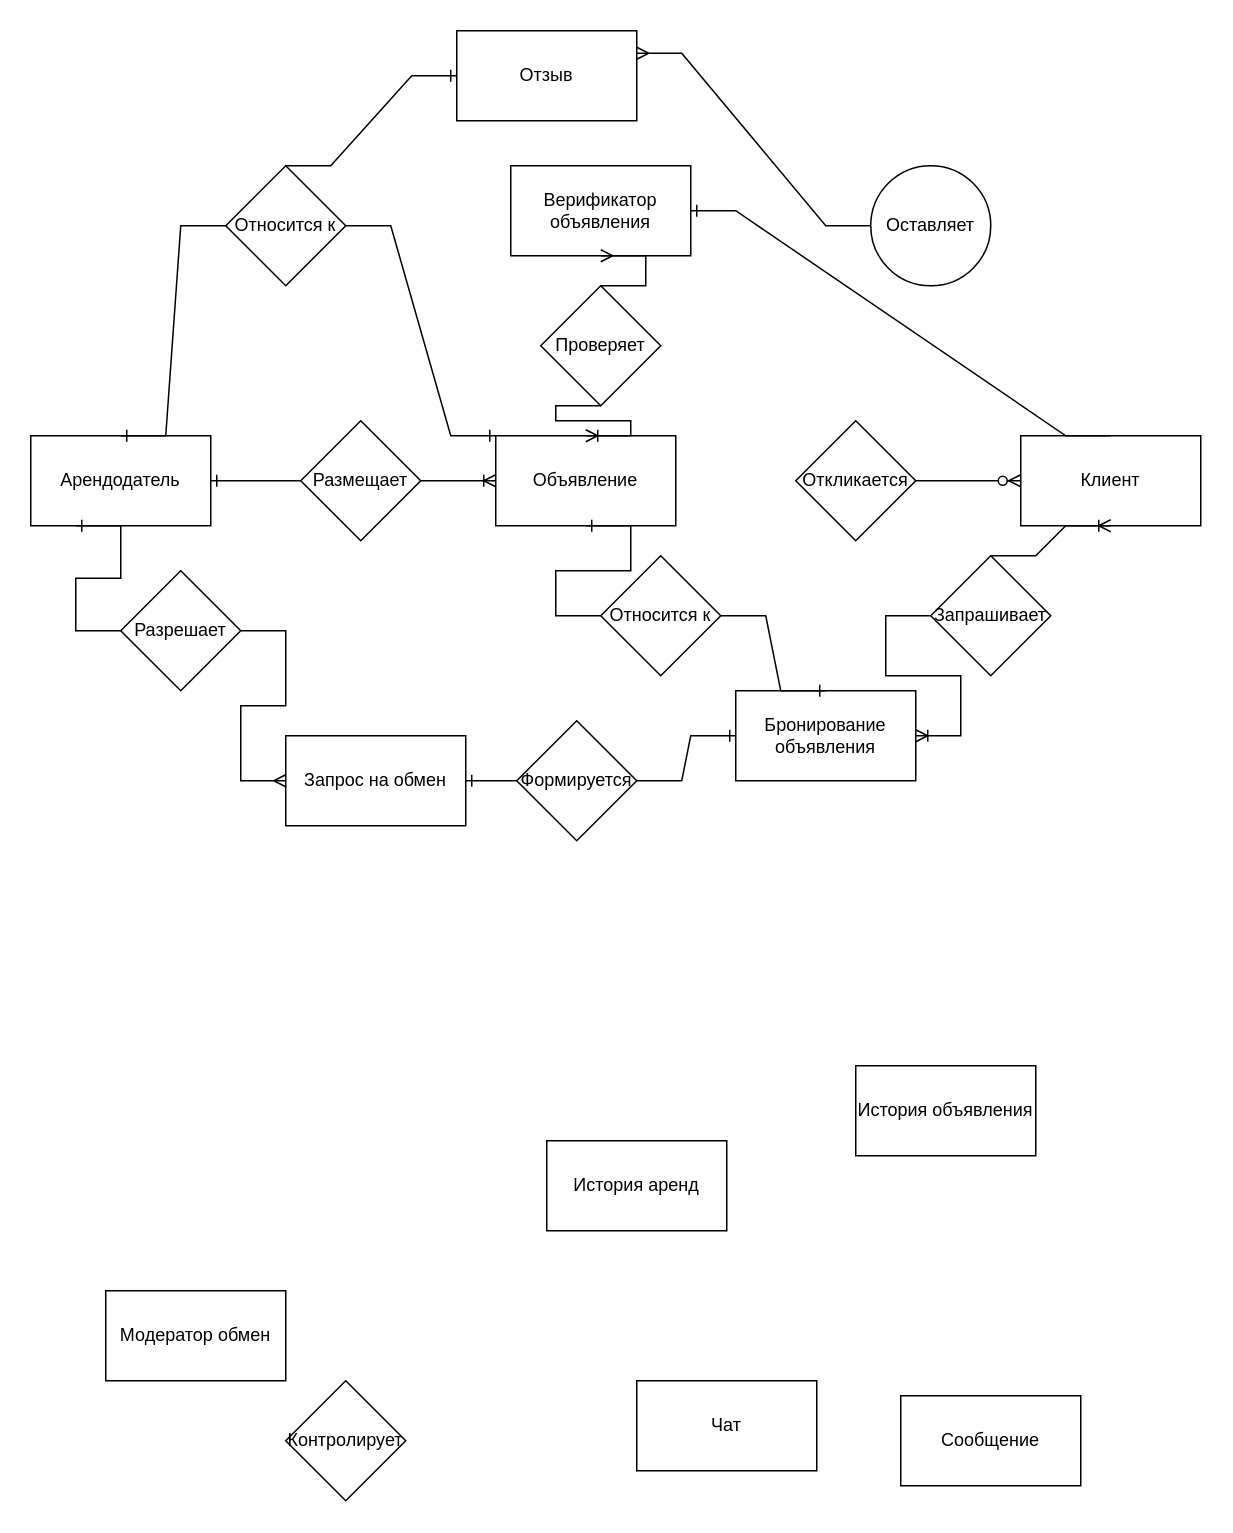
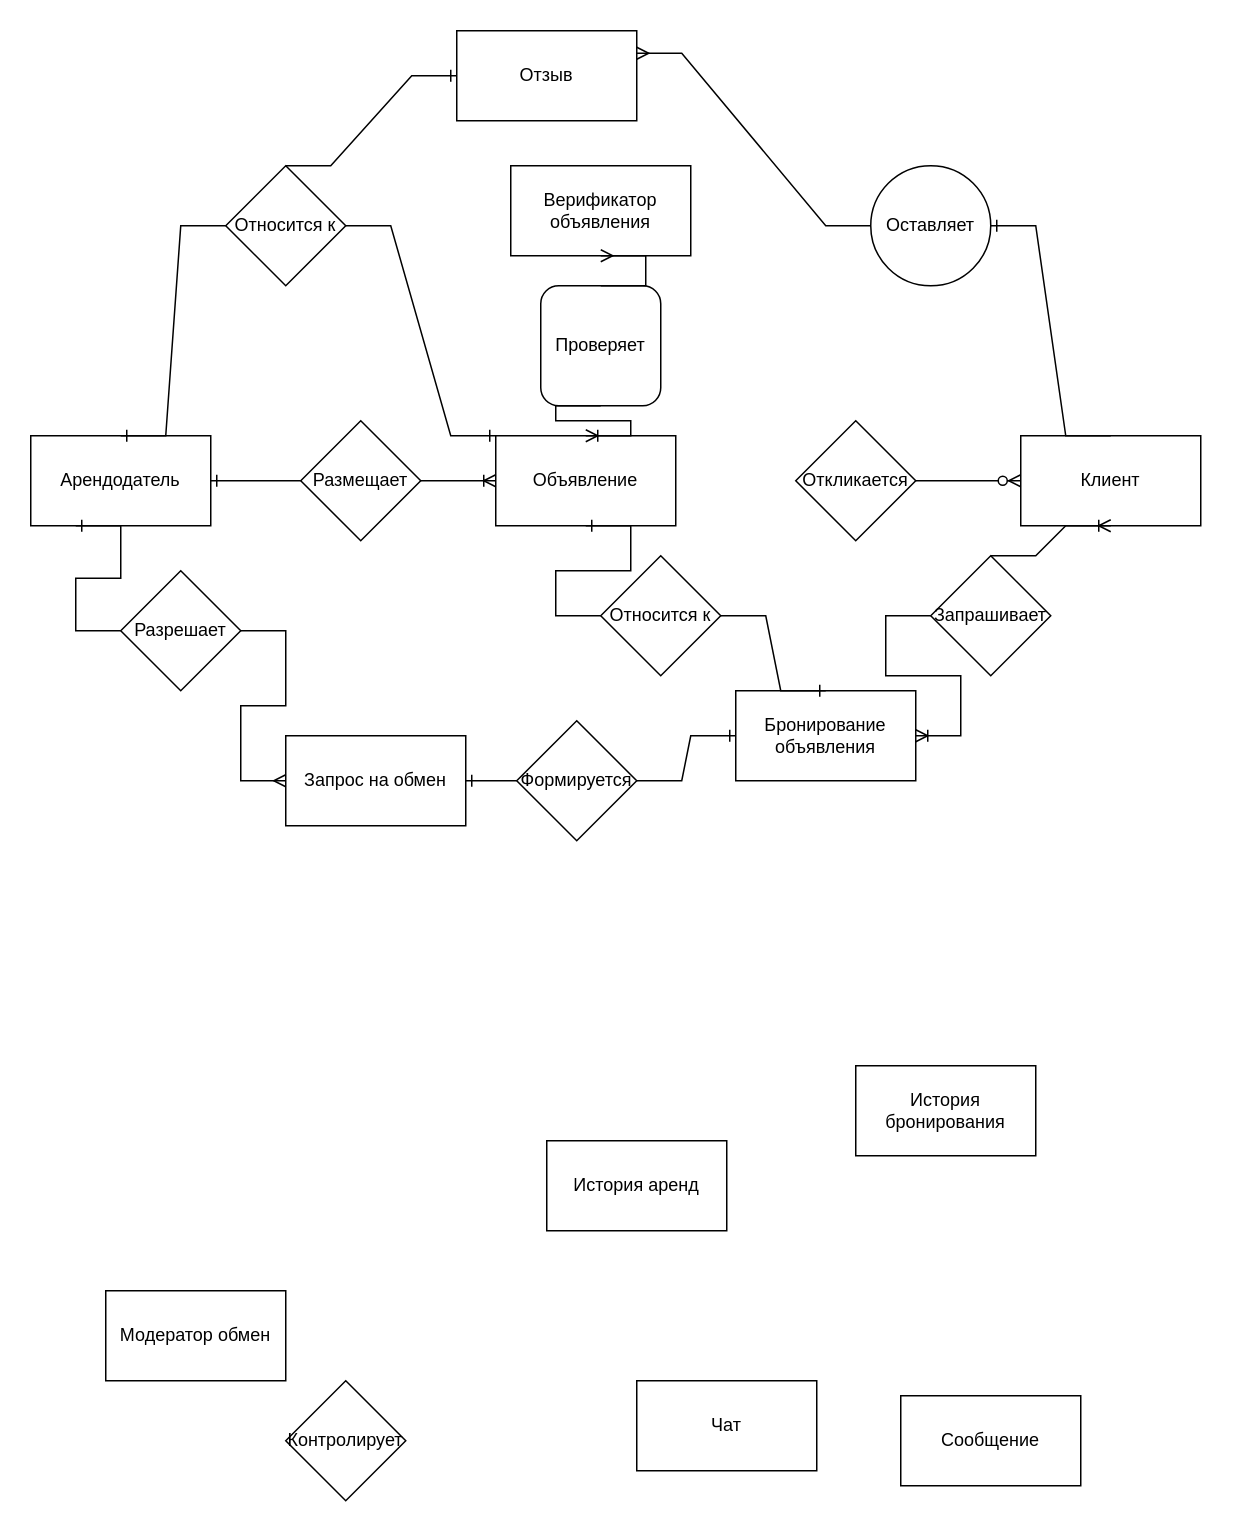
edge "Клиент" -> "Верификатор объявления": now "Клиент" -> "Оставляет"
node "Проверяет": shape diamond -> rounded rectangle
node "История объявления": label "История объявления" -> "История бронирования"
